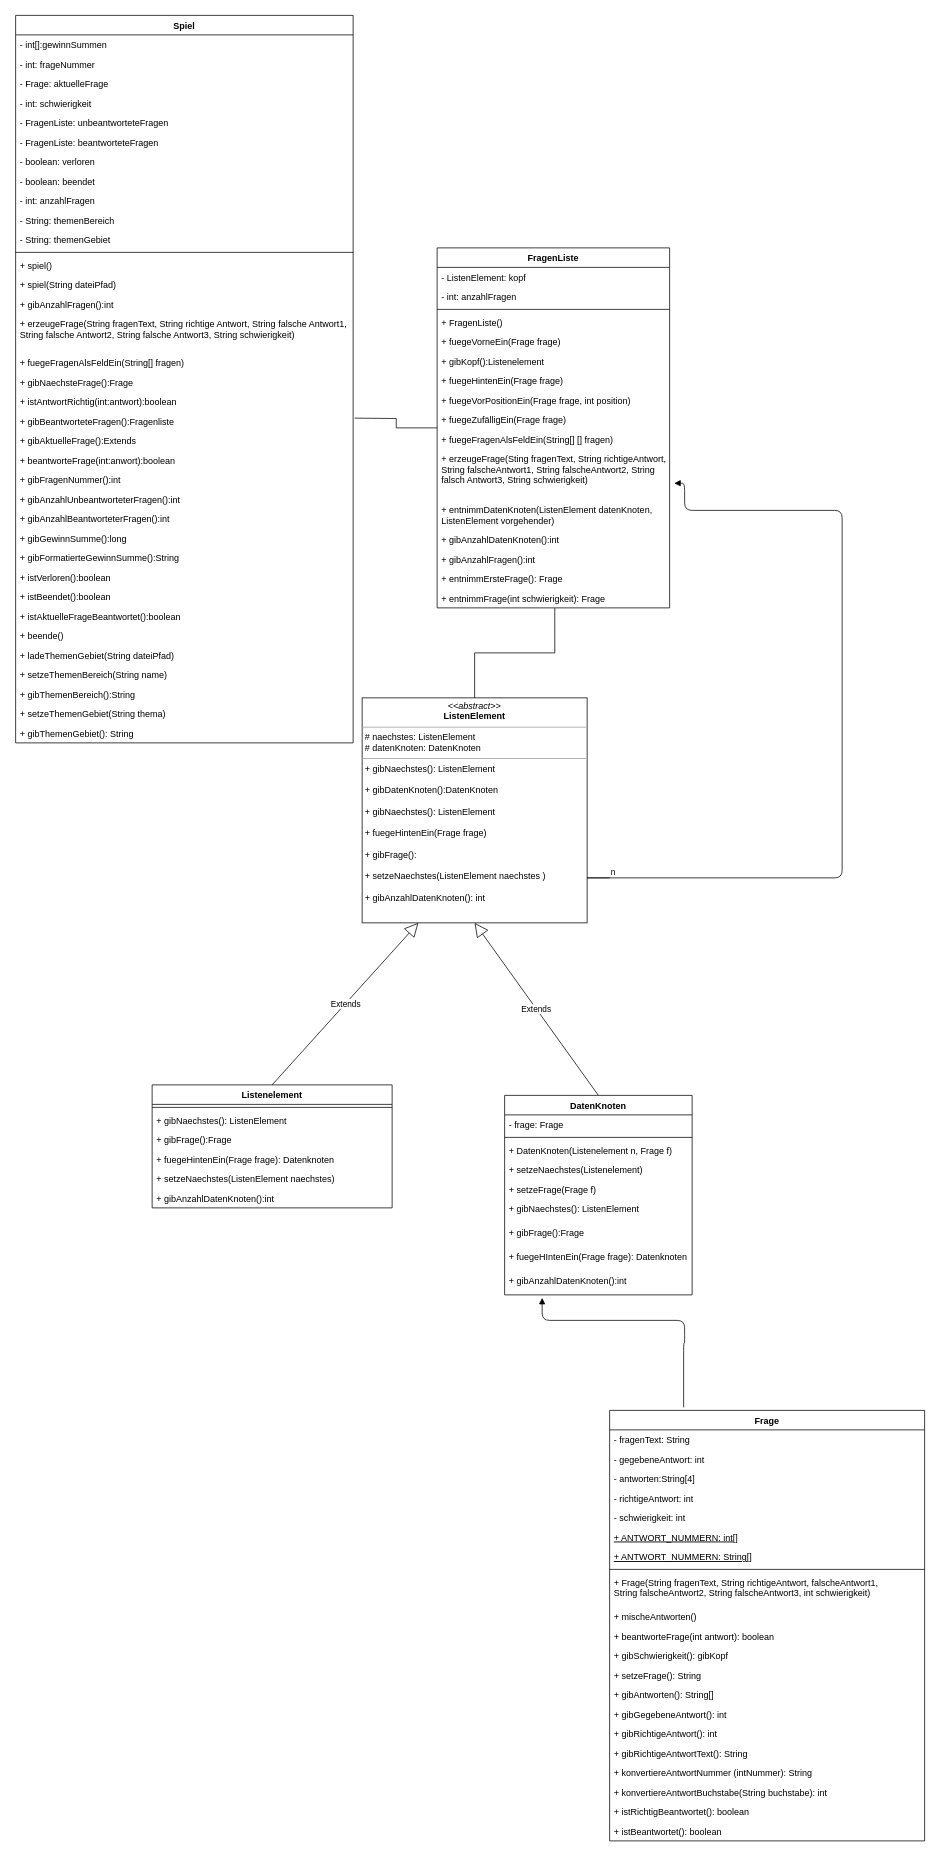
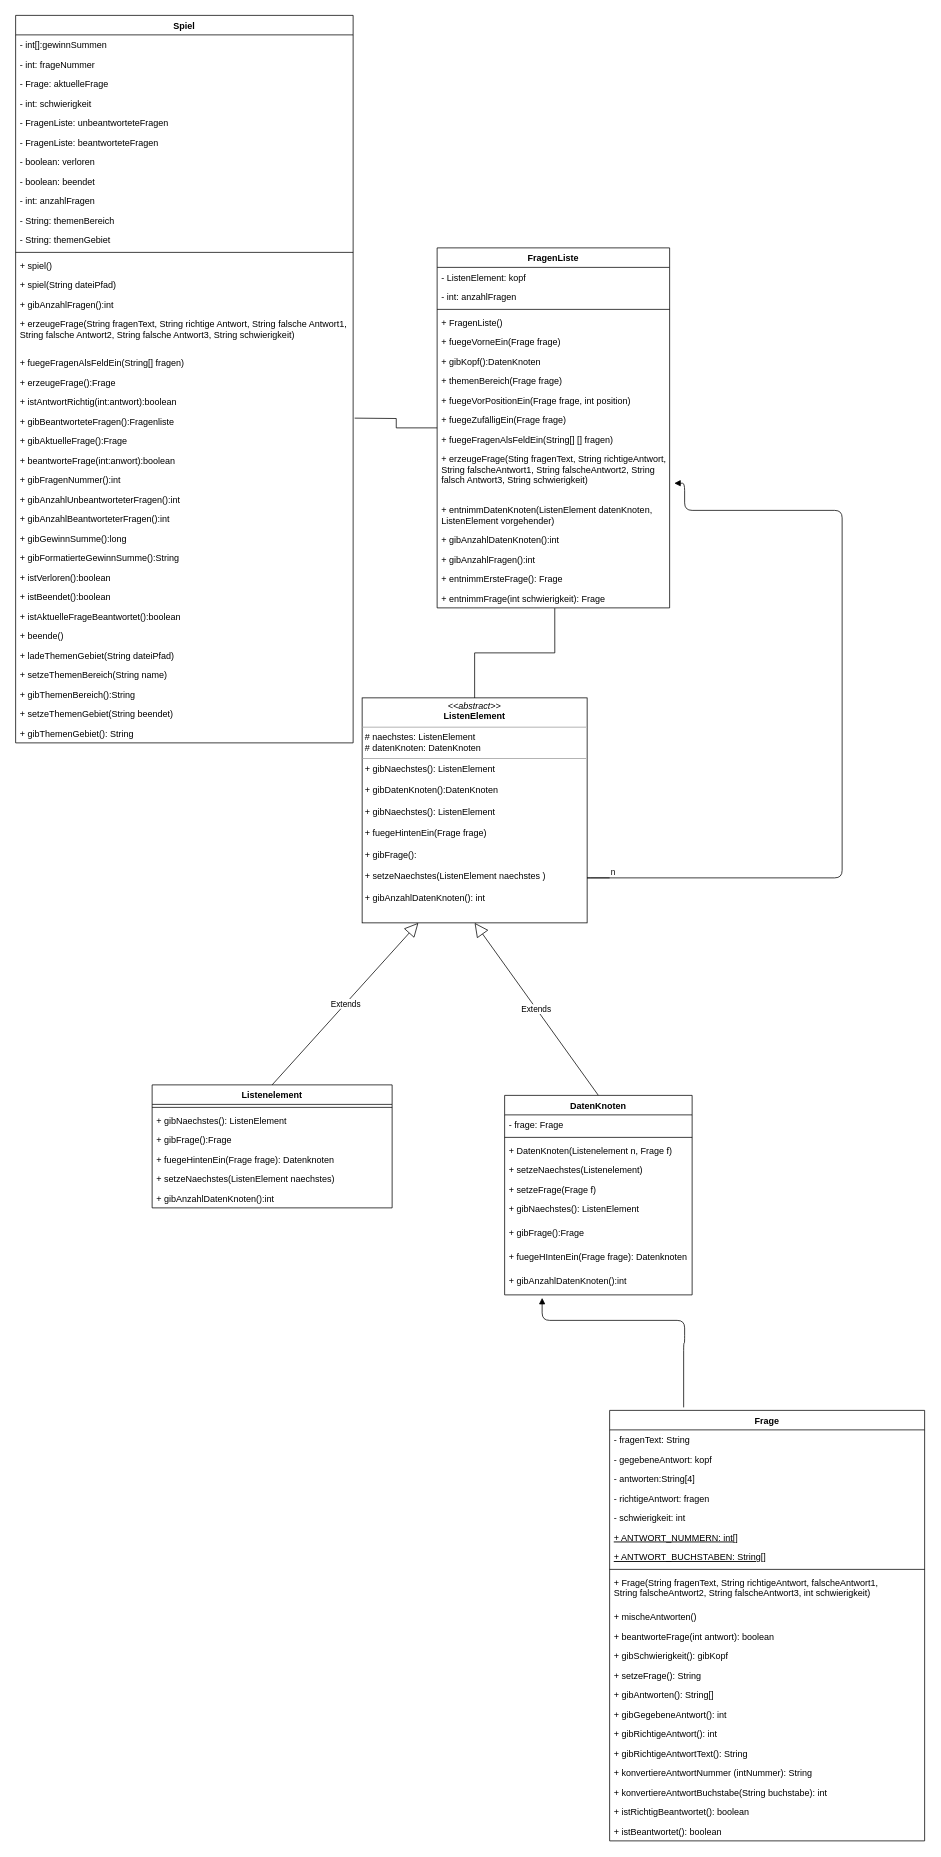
node "+ gibKopf():Listenelement": label "+ gibKopf():Listenelement" -> "+ gibKopf():DatenKnoten"
node "+ fuegeHintenEin(Frage frage)": label "+ fuegeHintenEin(Frage frage)" -> "+ themenBereich(Frage frage)"
node "+ gibNaechsteFrage():Frage": label "+ gibNaechsteFrage():Frage" -> "+ erzeugeFrage():Frage"
node "+ gibAktuelleFrage():Extends": label "+ gibAktuelleFrage():Extends" -> "+ gibAktuelleFrage():Frage"
node "+ setzeThemenGebiet(String thema)": label "+ setzeThemenGebiet(String thema)" -> "+ setzeThemenGebiet(String beendet)"
node "- gegebeneAntwort: int": label "- gegebeneAntwort: int" -> "- gegebeneAntwort: kopf"
node "- richtigeAntwort: int": label "- richtigeAntwort: int" -> "- richtigeAntwort: fragen"
node "+ ANTWORT_NUMMERN: String[]": label "+ ANTWORT_NUMMERN: String[]" -> "+ ANTWORT_BUCHSTABEN: String[]"
